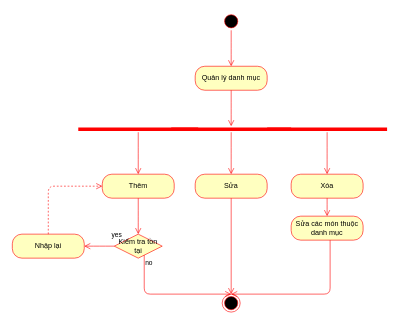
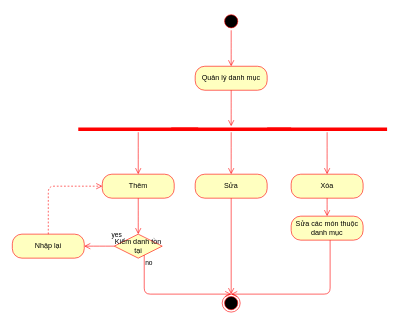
node "Kiểm tra tồn tại": label "Kiểm tra tồn tại" -> "Kiểm danh tồn tại"
